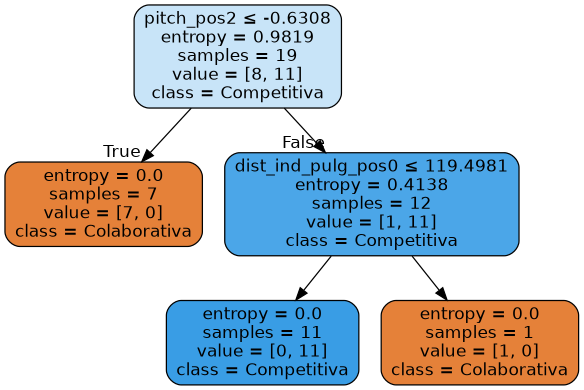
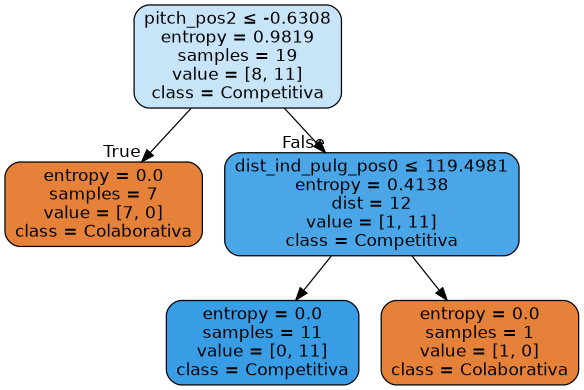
node "dist_ind_pulg_pos0 ≤ 119.4981": text "samples = 12" -> "dist = 12"
